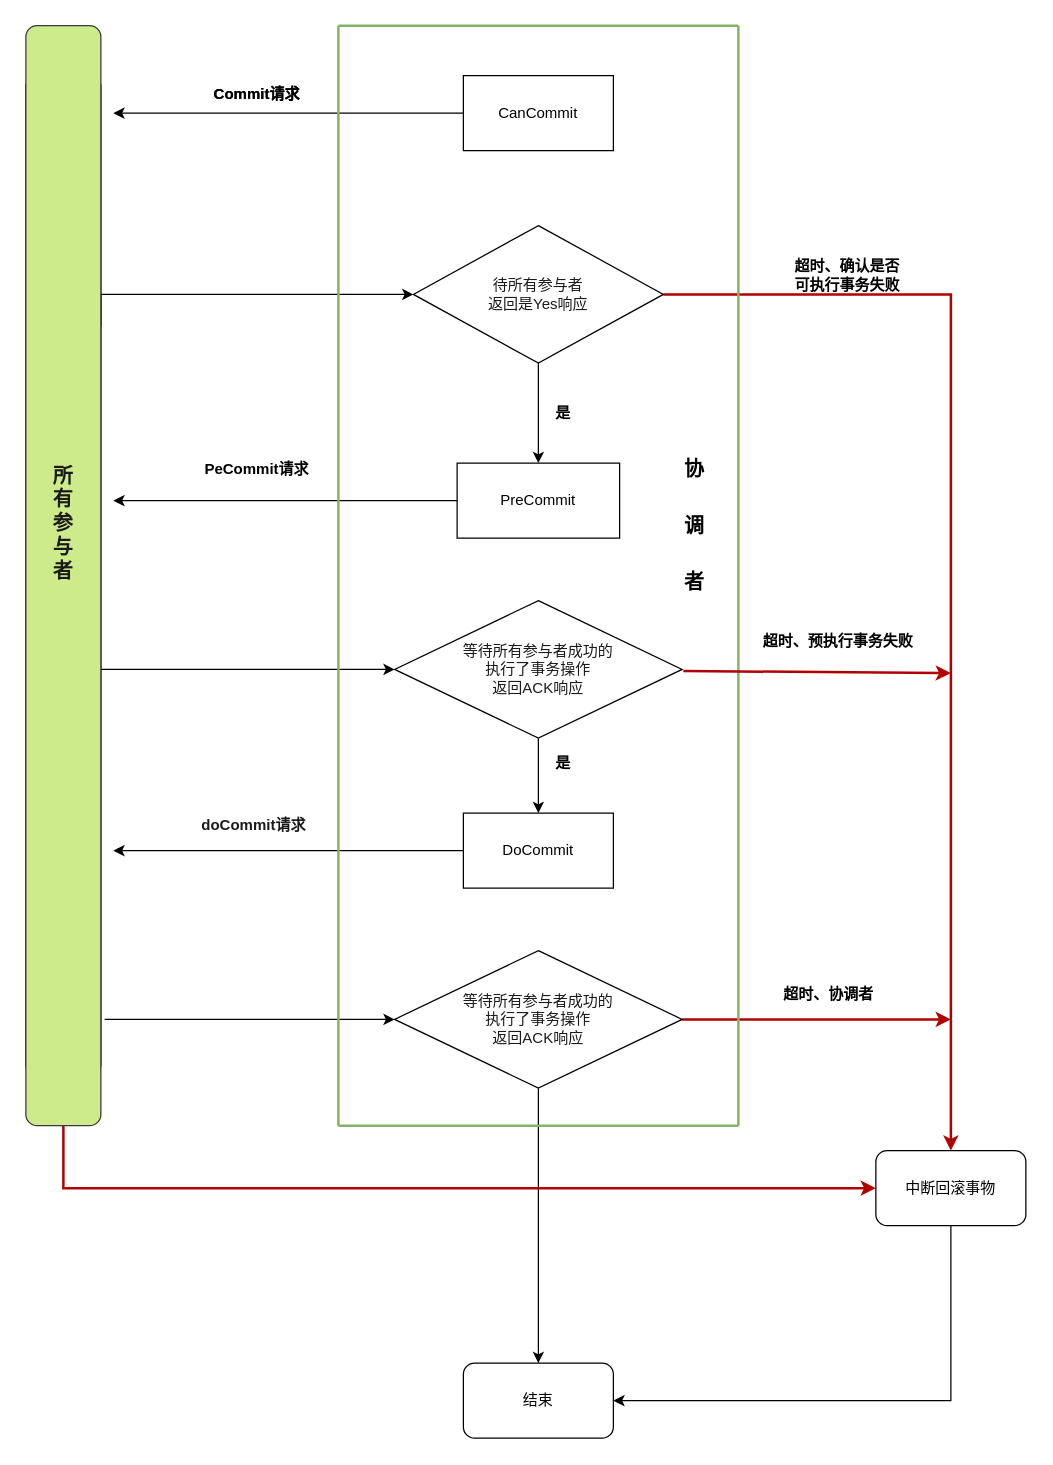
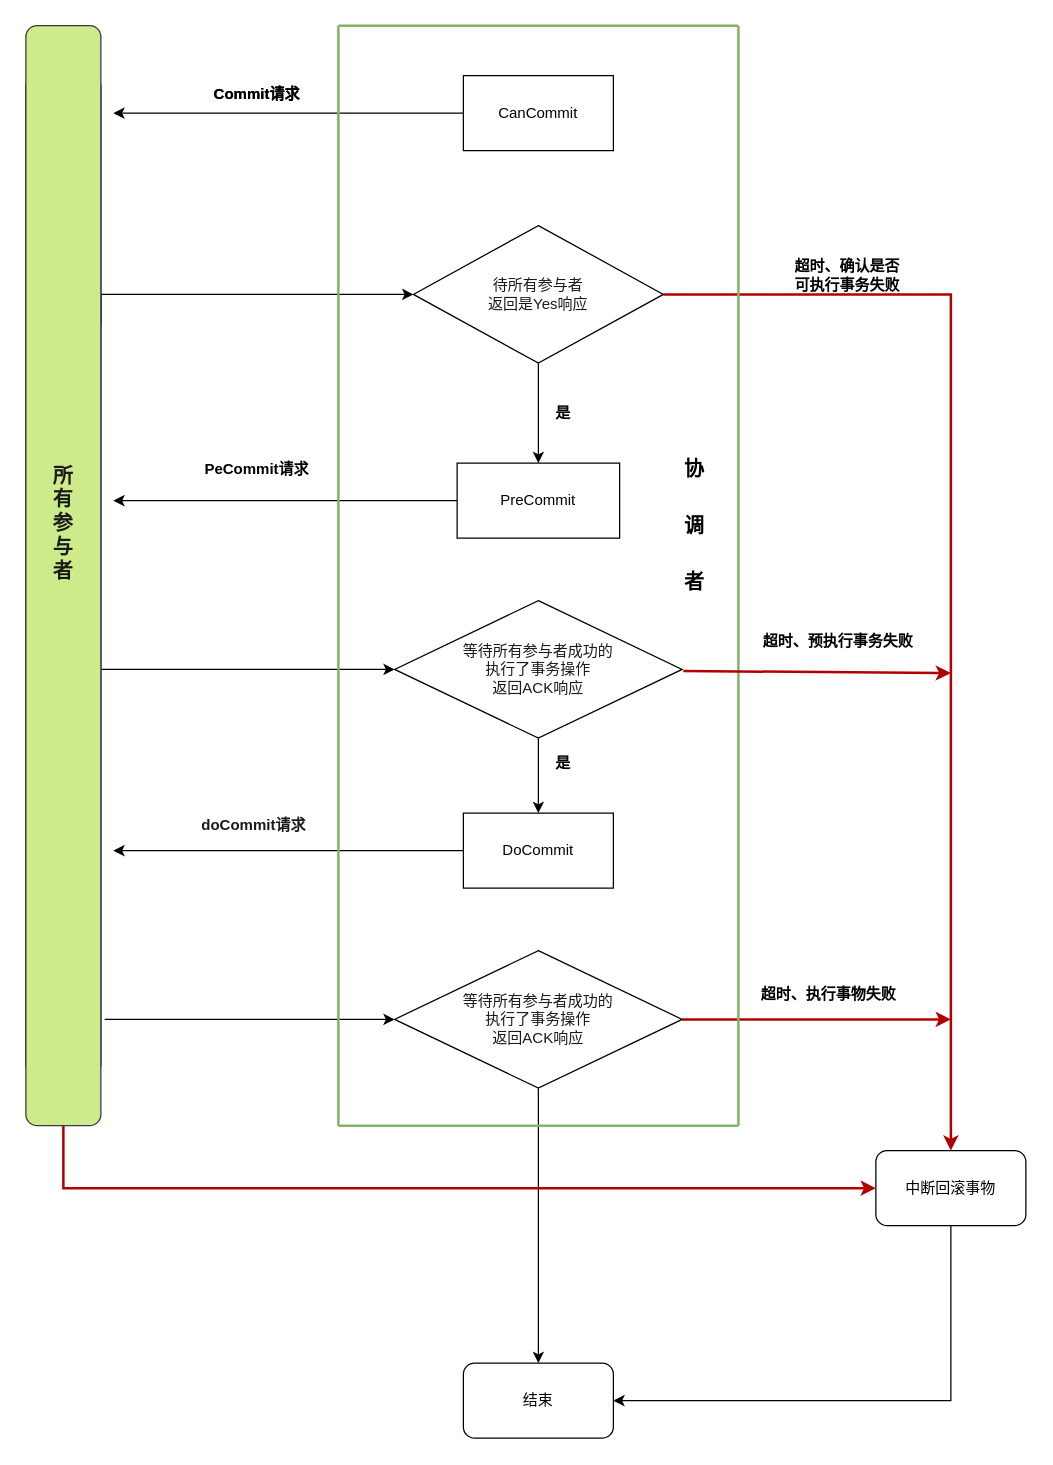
node "超时、协调者": label "超时、协调者" -> "超时、执行事物失败"
